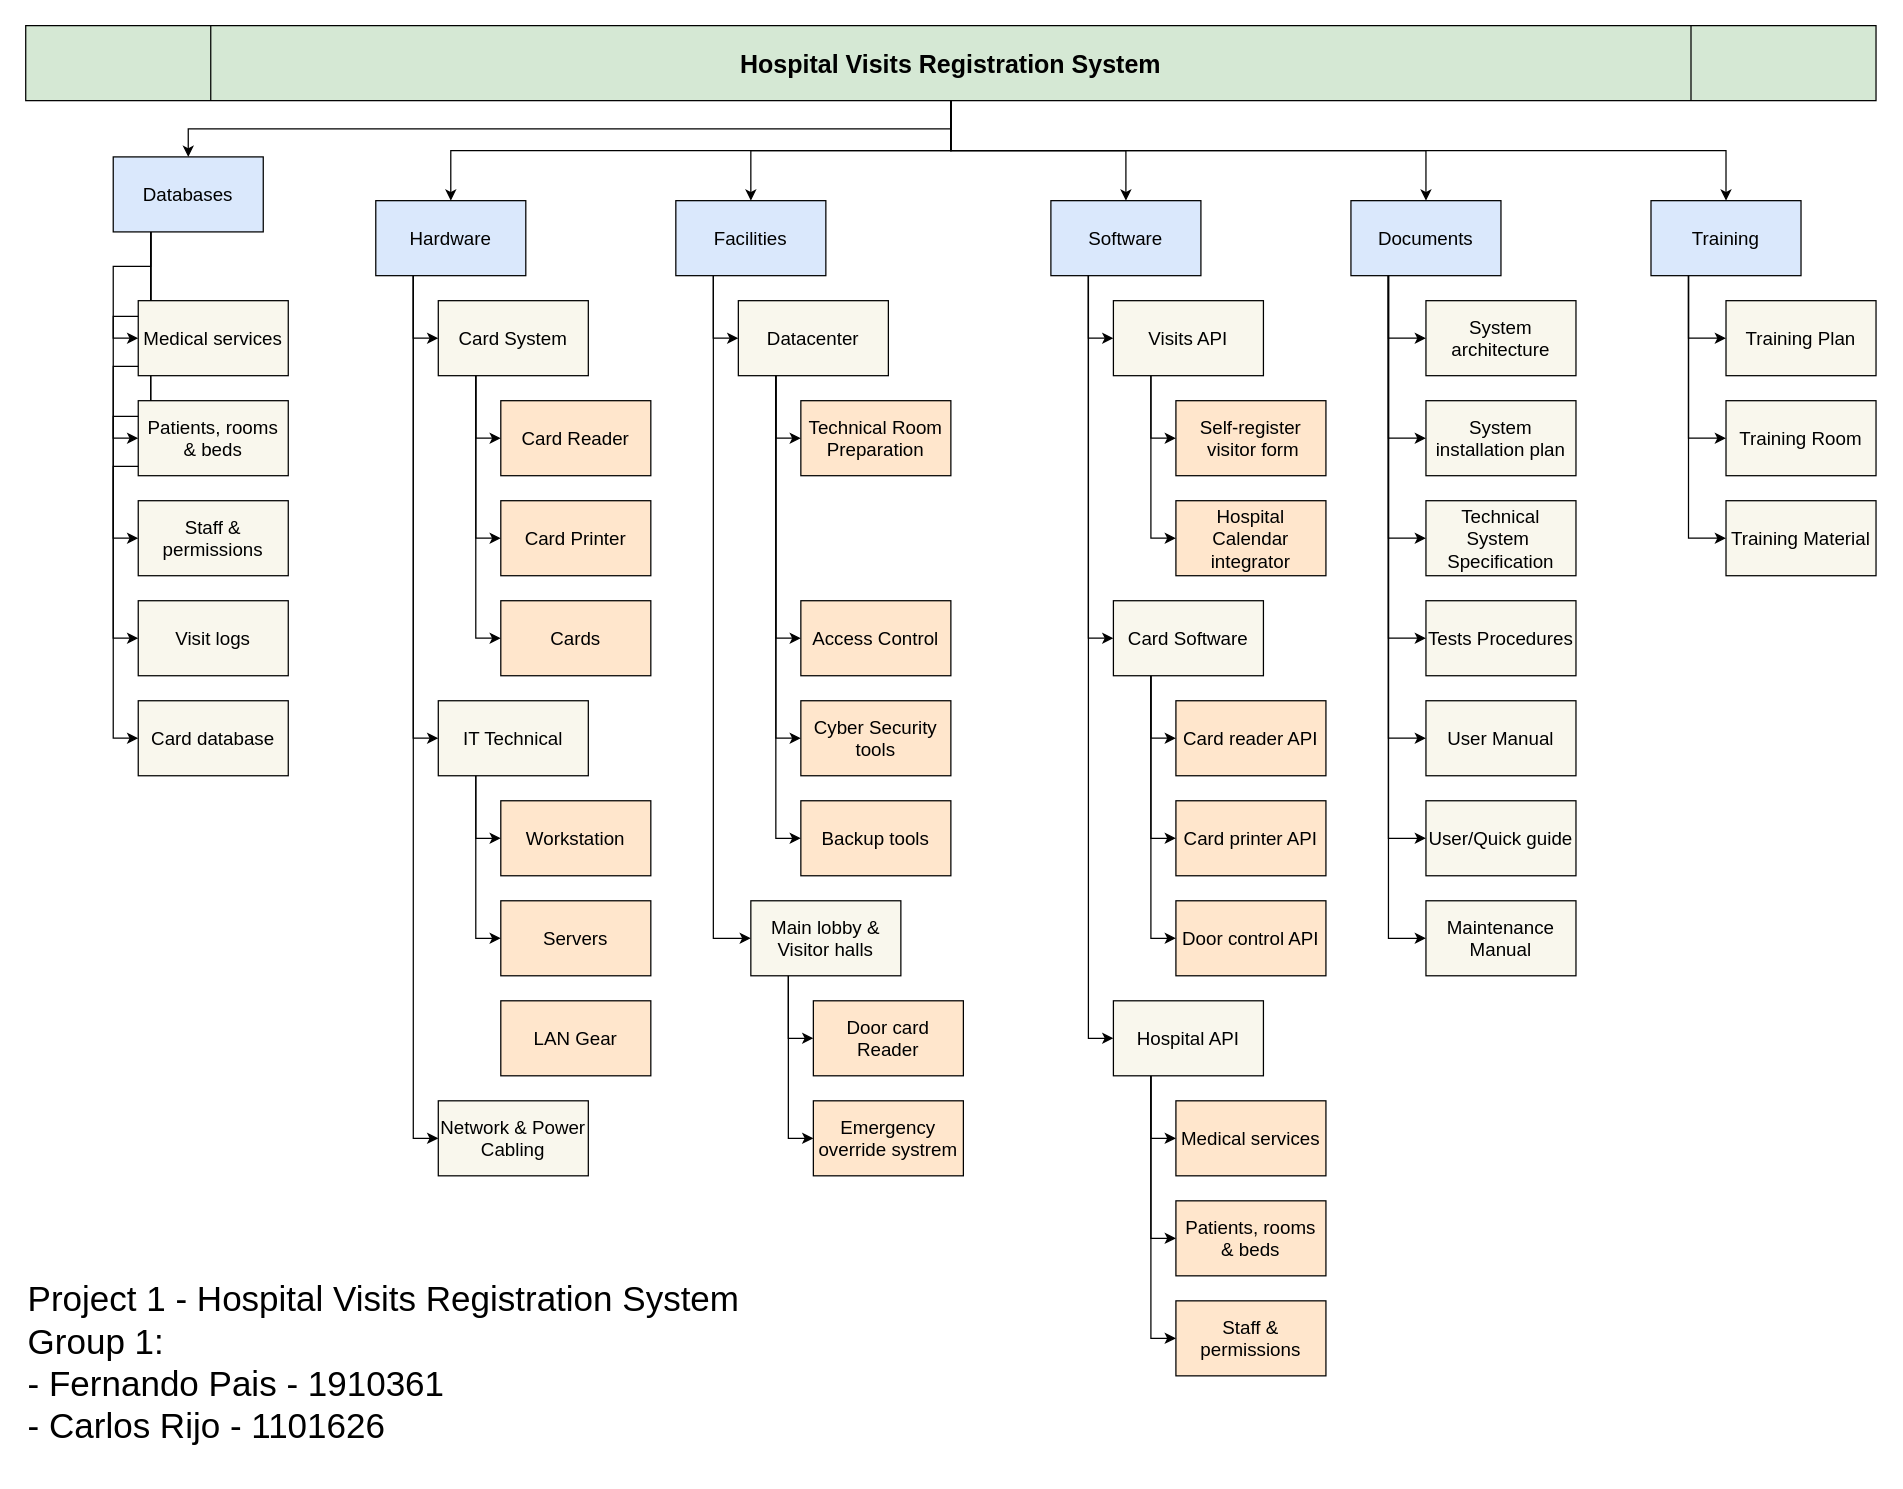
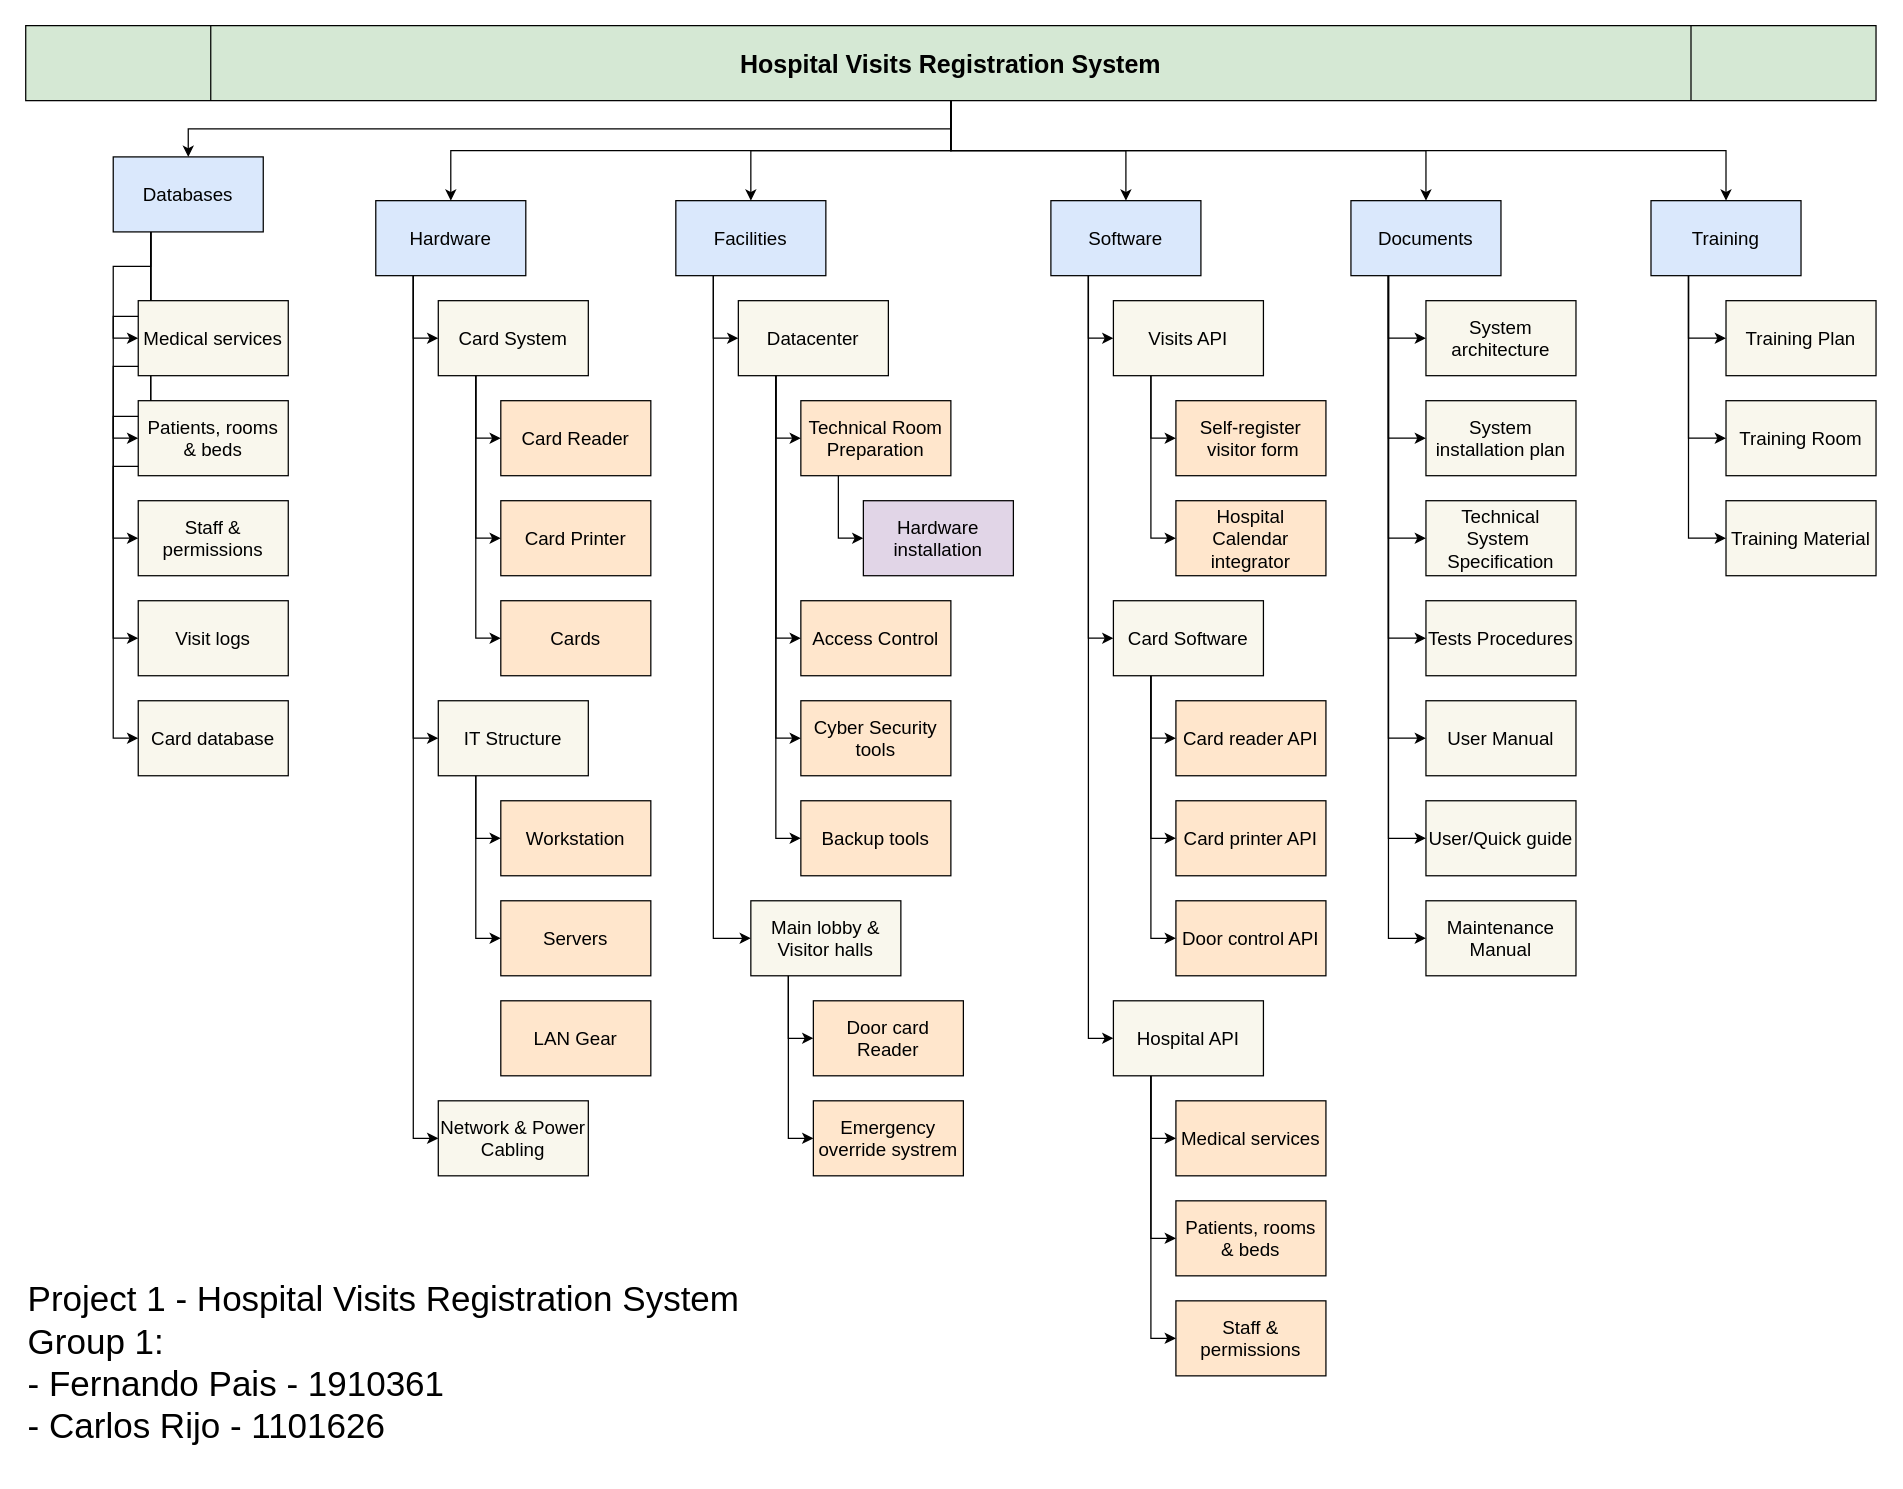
edge "Technical Room Preparation" -> "Hardware installation": added
node "Hardware installation": added
node "IT Technical": label "IT Technical" -> "IT Structure"
